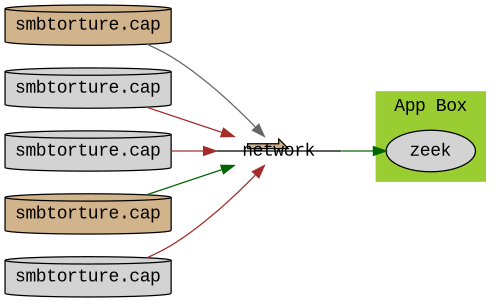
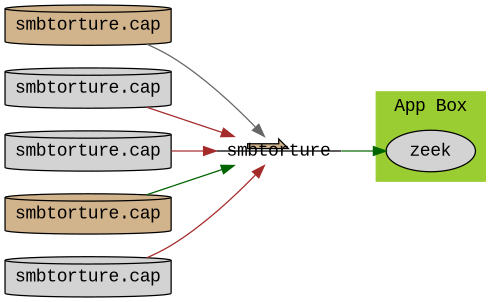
node "network": label "network" -> "smbtorture"
